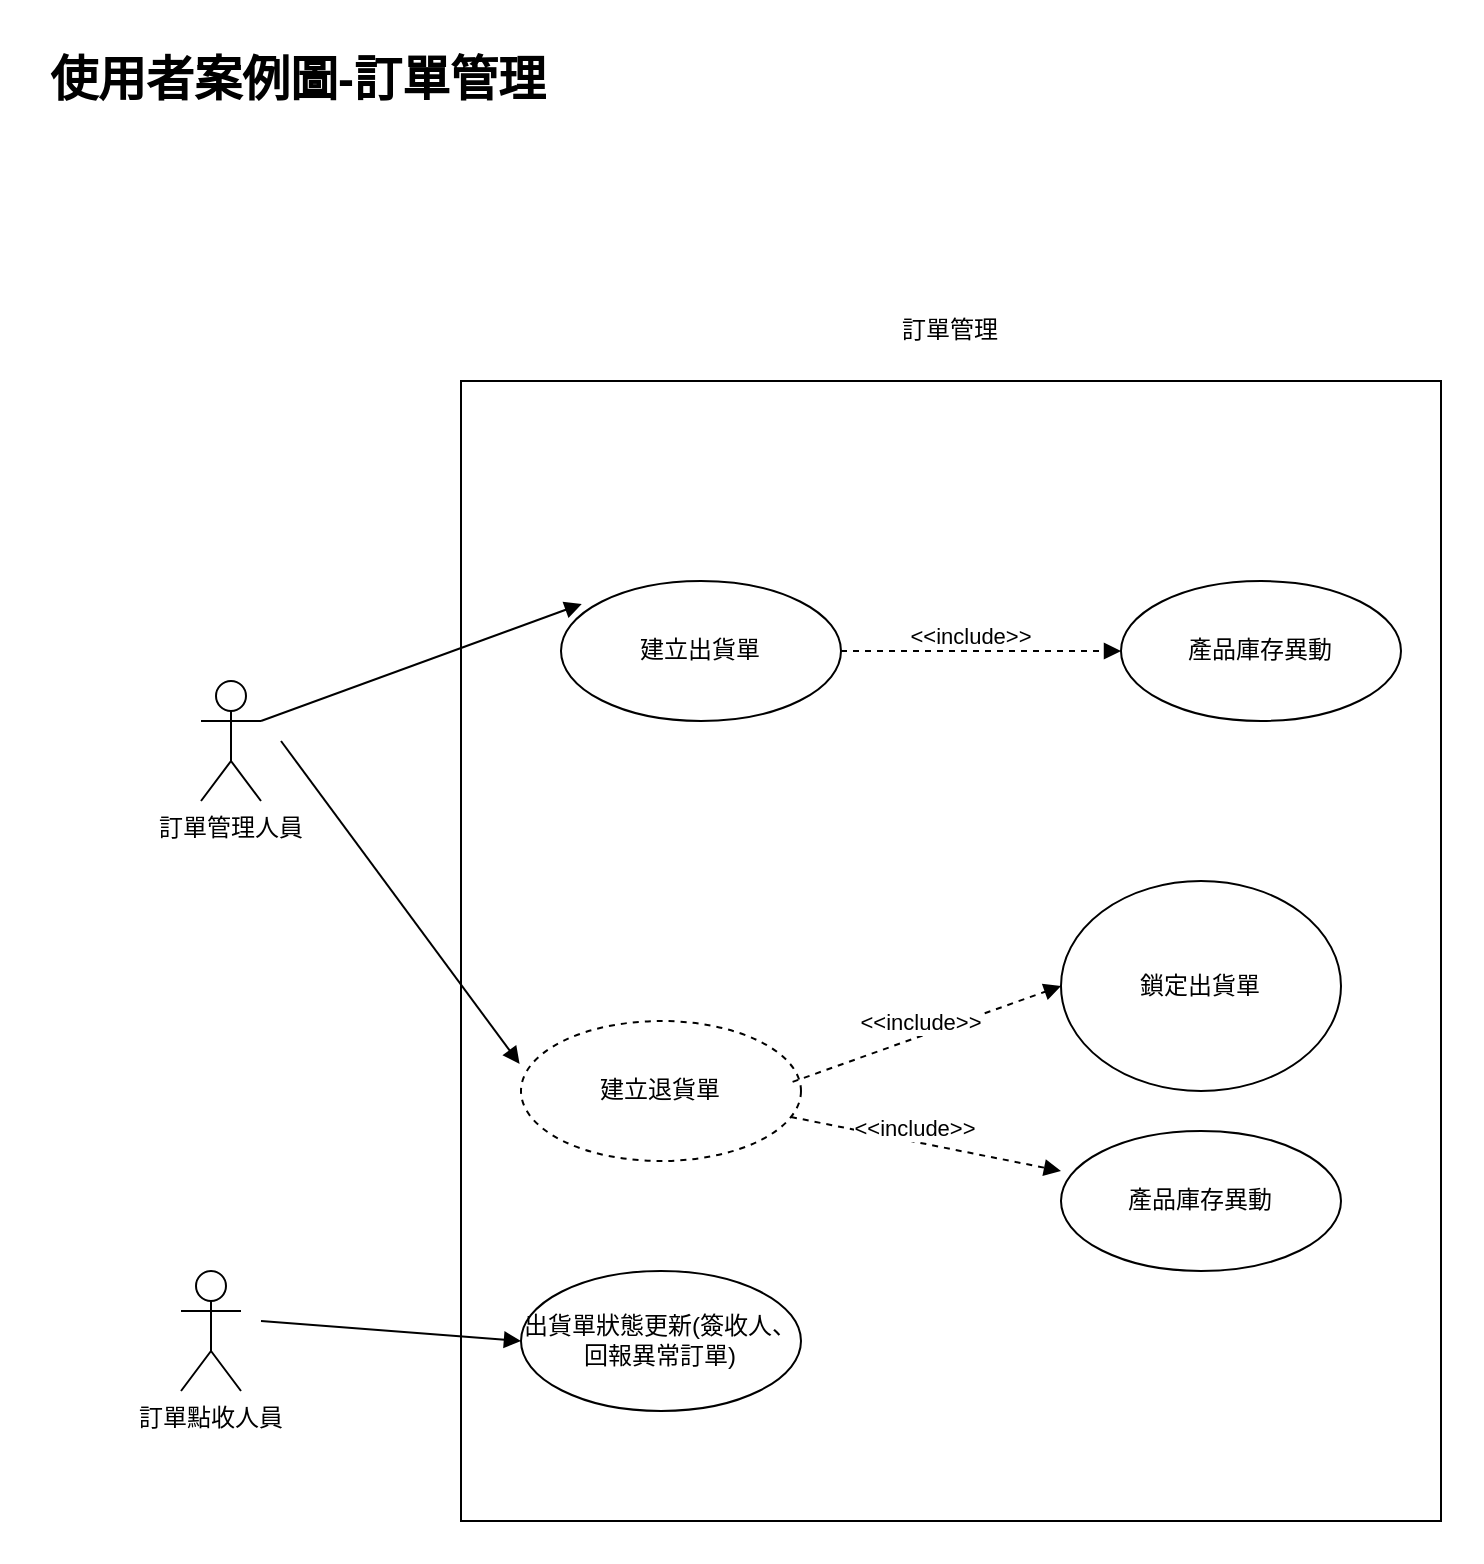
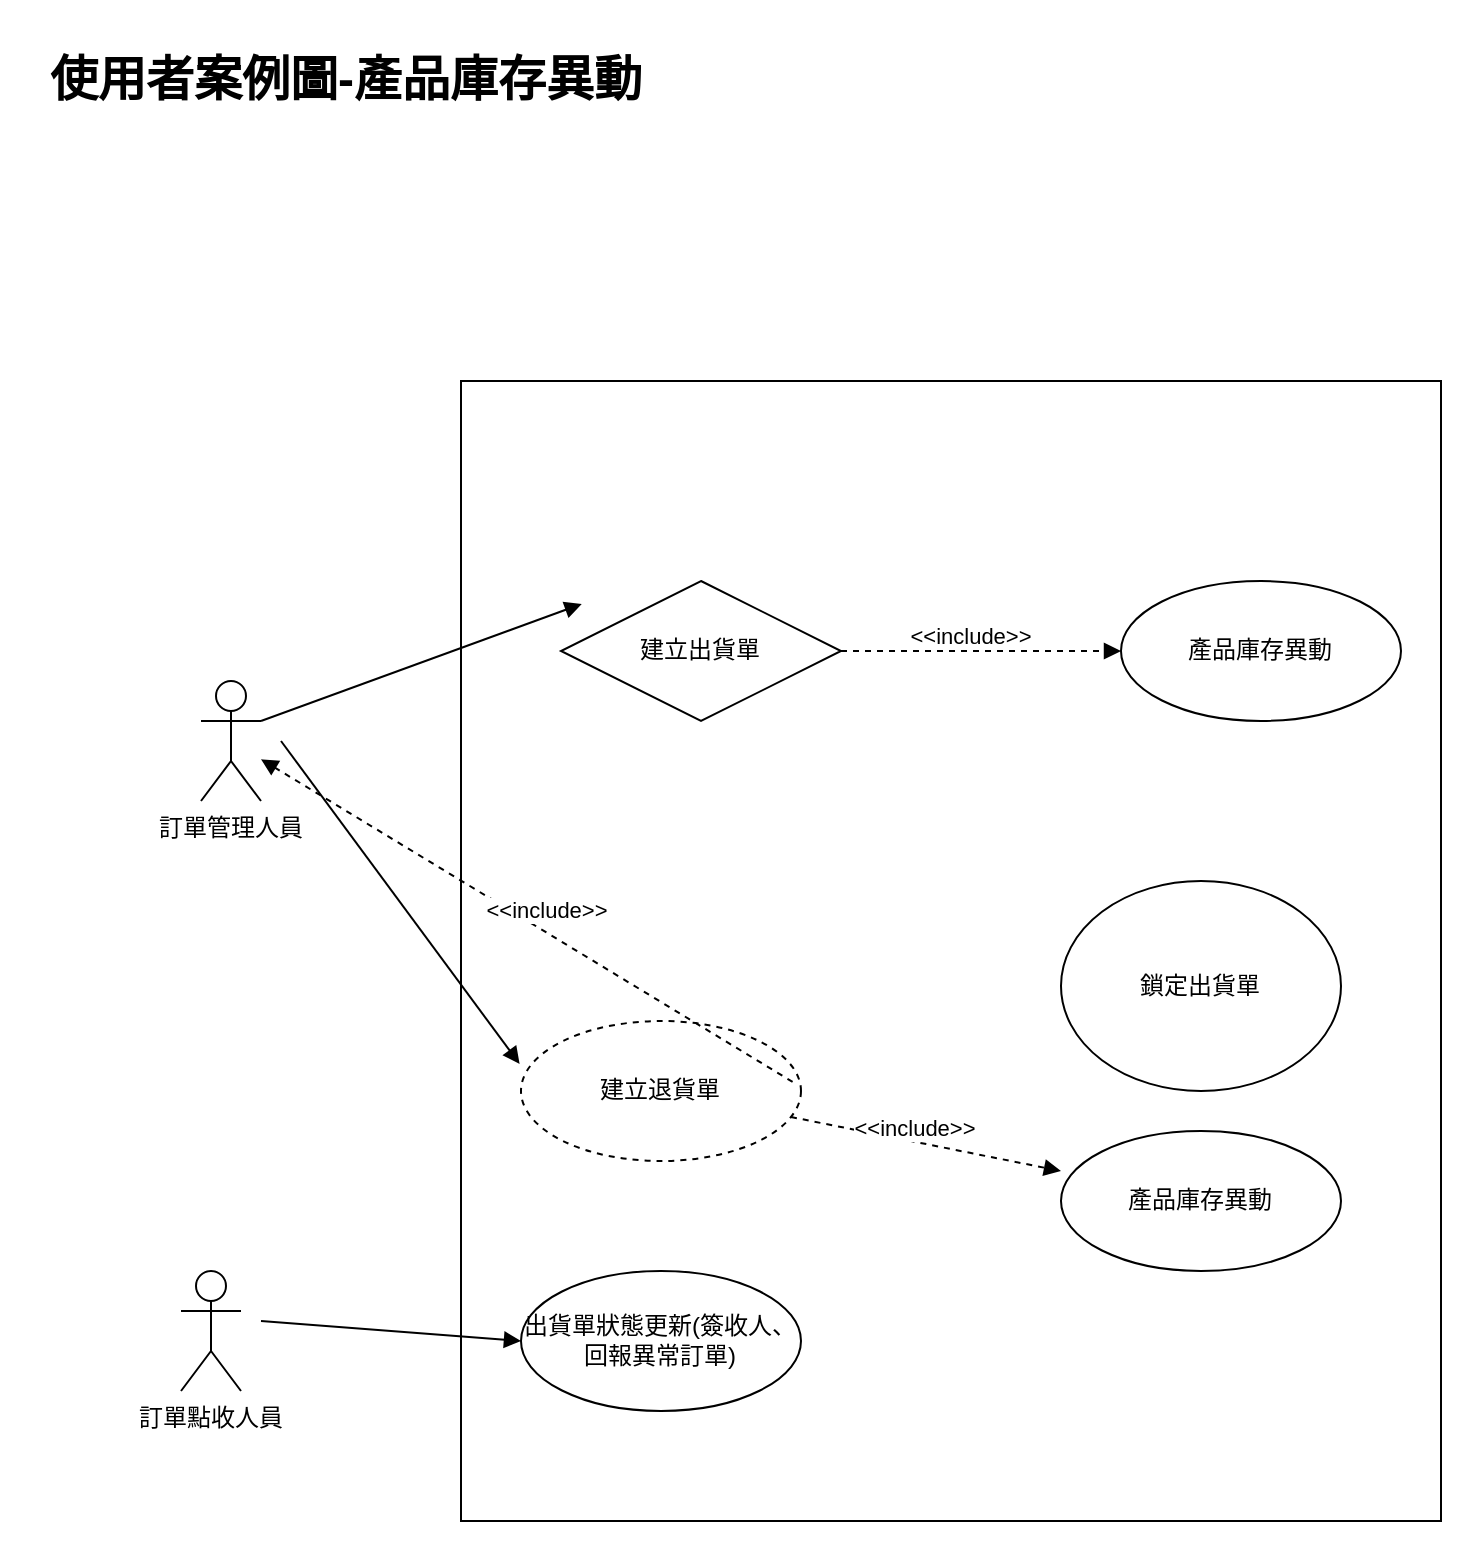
node "使用者案例圖-訂單管理": label "使用者案例圖-訂單管理" -> "使用者案例圖-產品庫存異動"
node "訂單管理": removed
node "建立出貨單": shape ellipse -> diamond
edge "建立退貨單" -> "鎖定出貨單": now "建立退貨單" -> "訂單管理人員"
